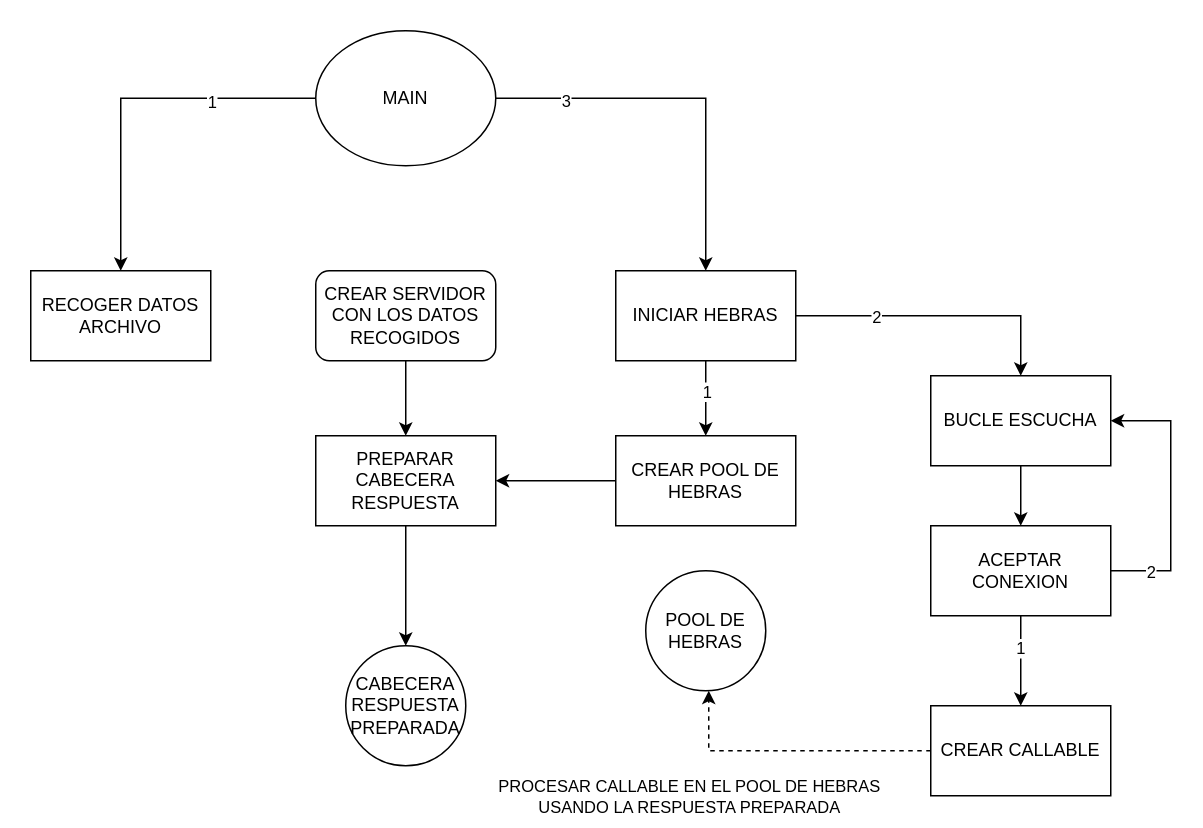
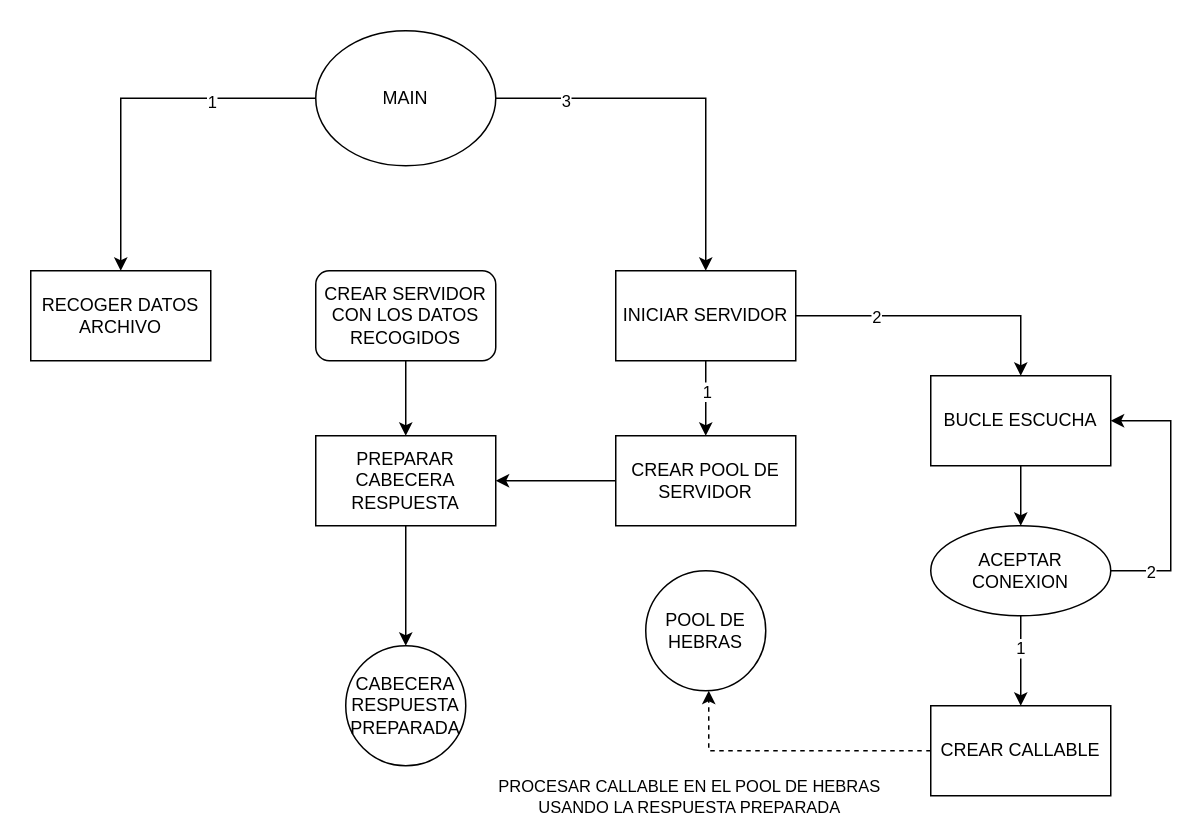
node "INICIAR HEBRAS": label "INICIAR HEBRAS" -> "INICIAR SERVIDOR"
node "CREAR POOL DE HEBRAS": label "CREAR POOL DE HEBRAS" -> "CREAR POOL DE SERVIDOR"
node "ACEPTAR CONEXION": shape rectangle -> ellipse
